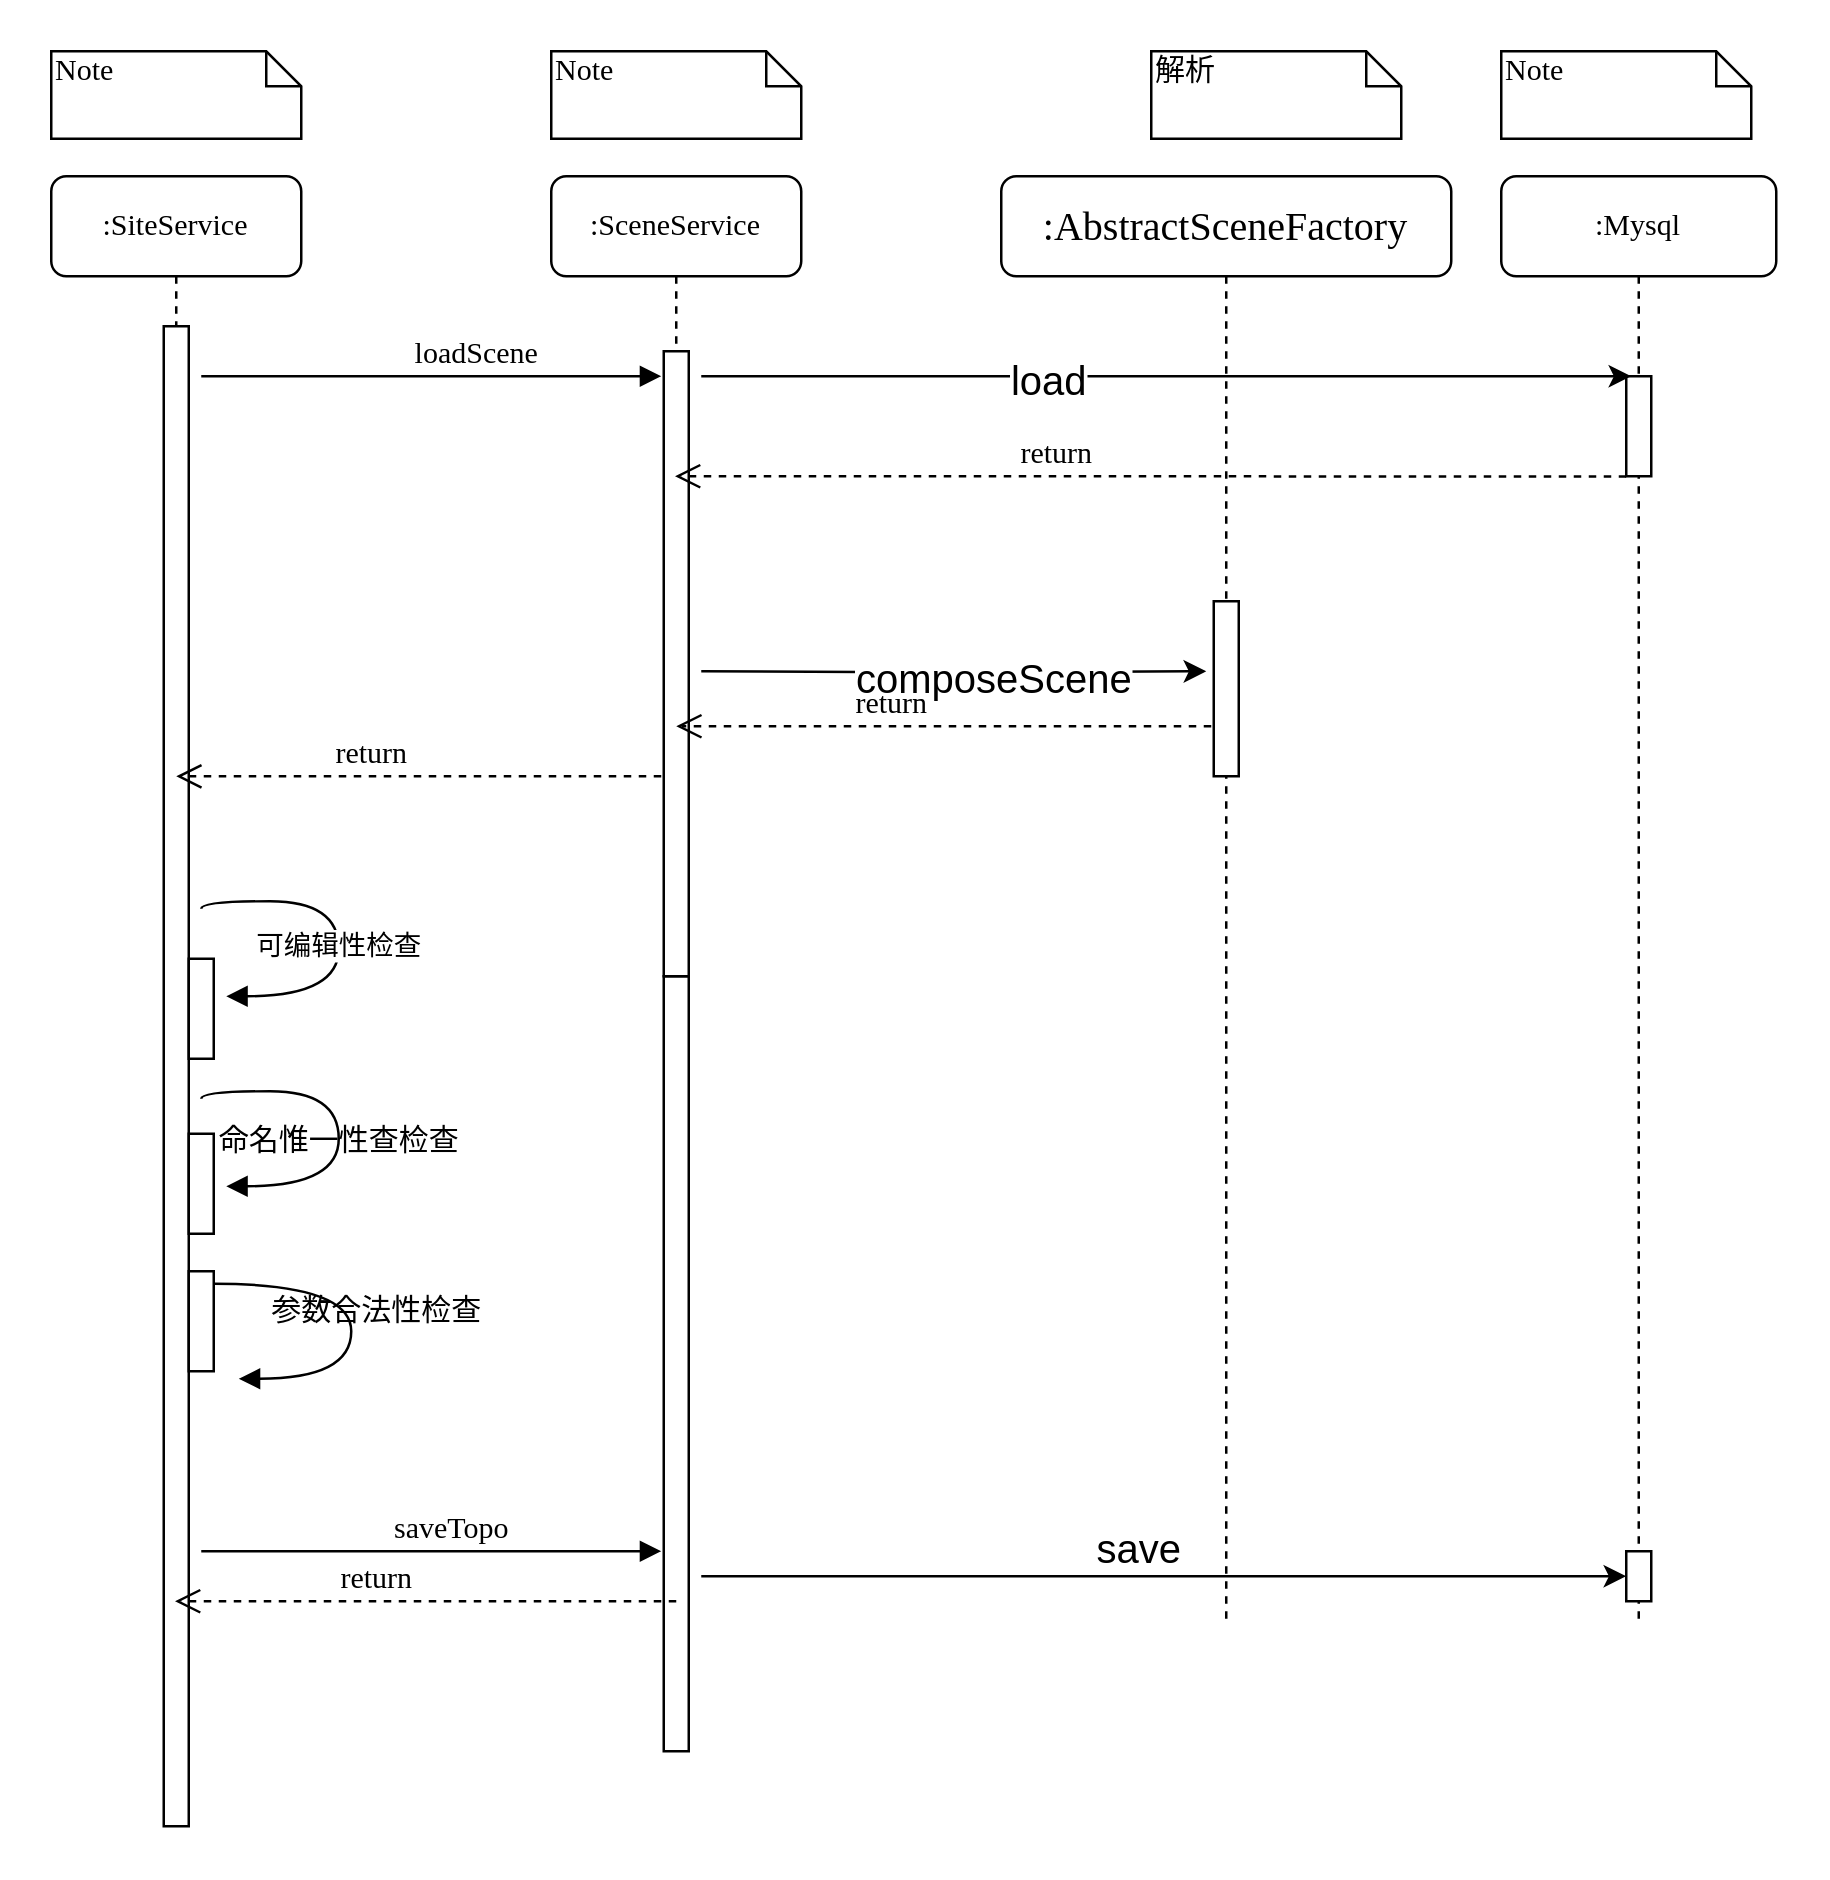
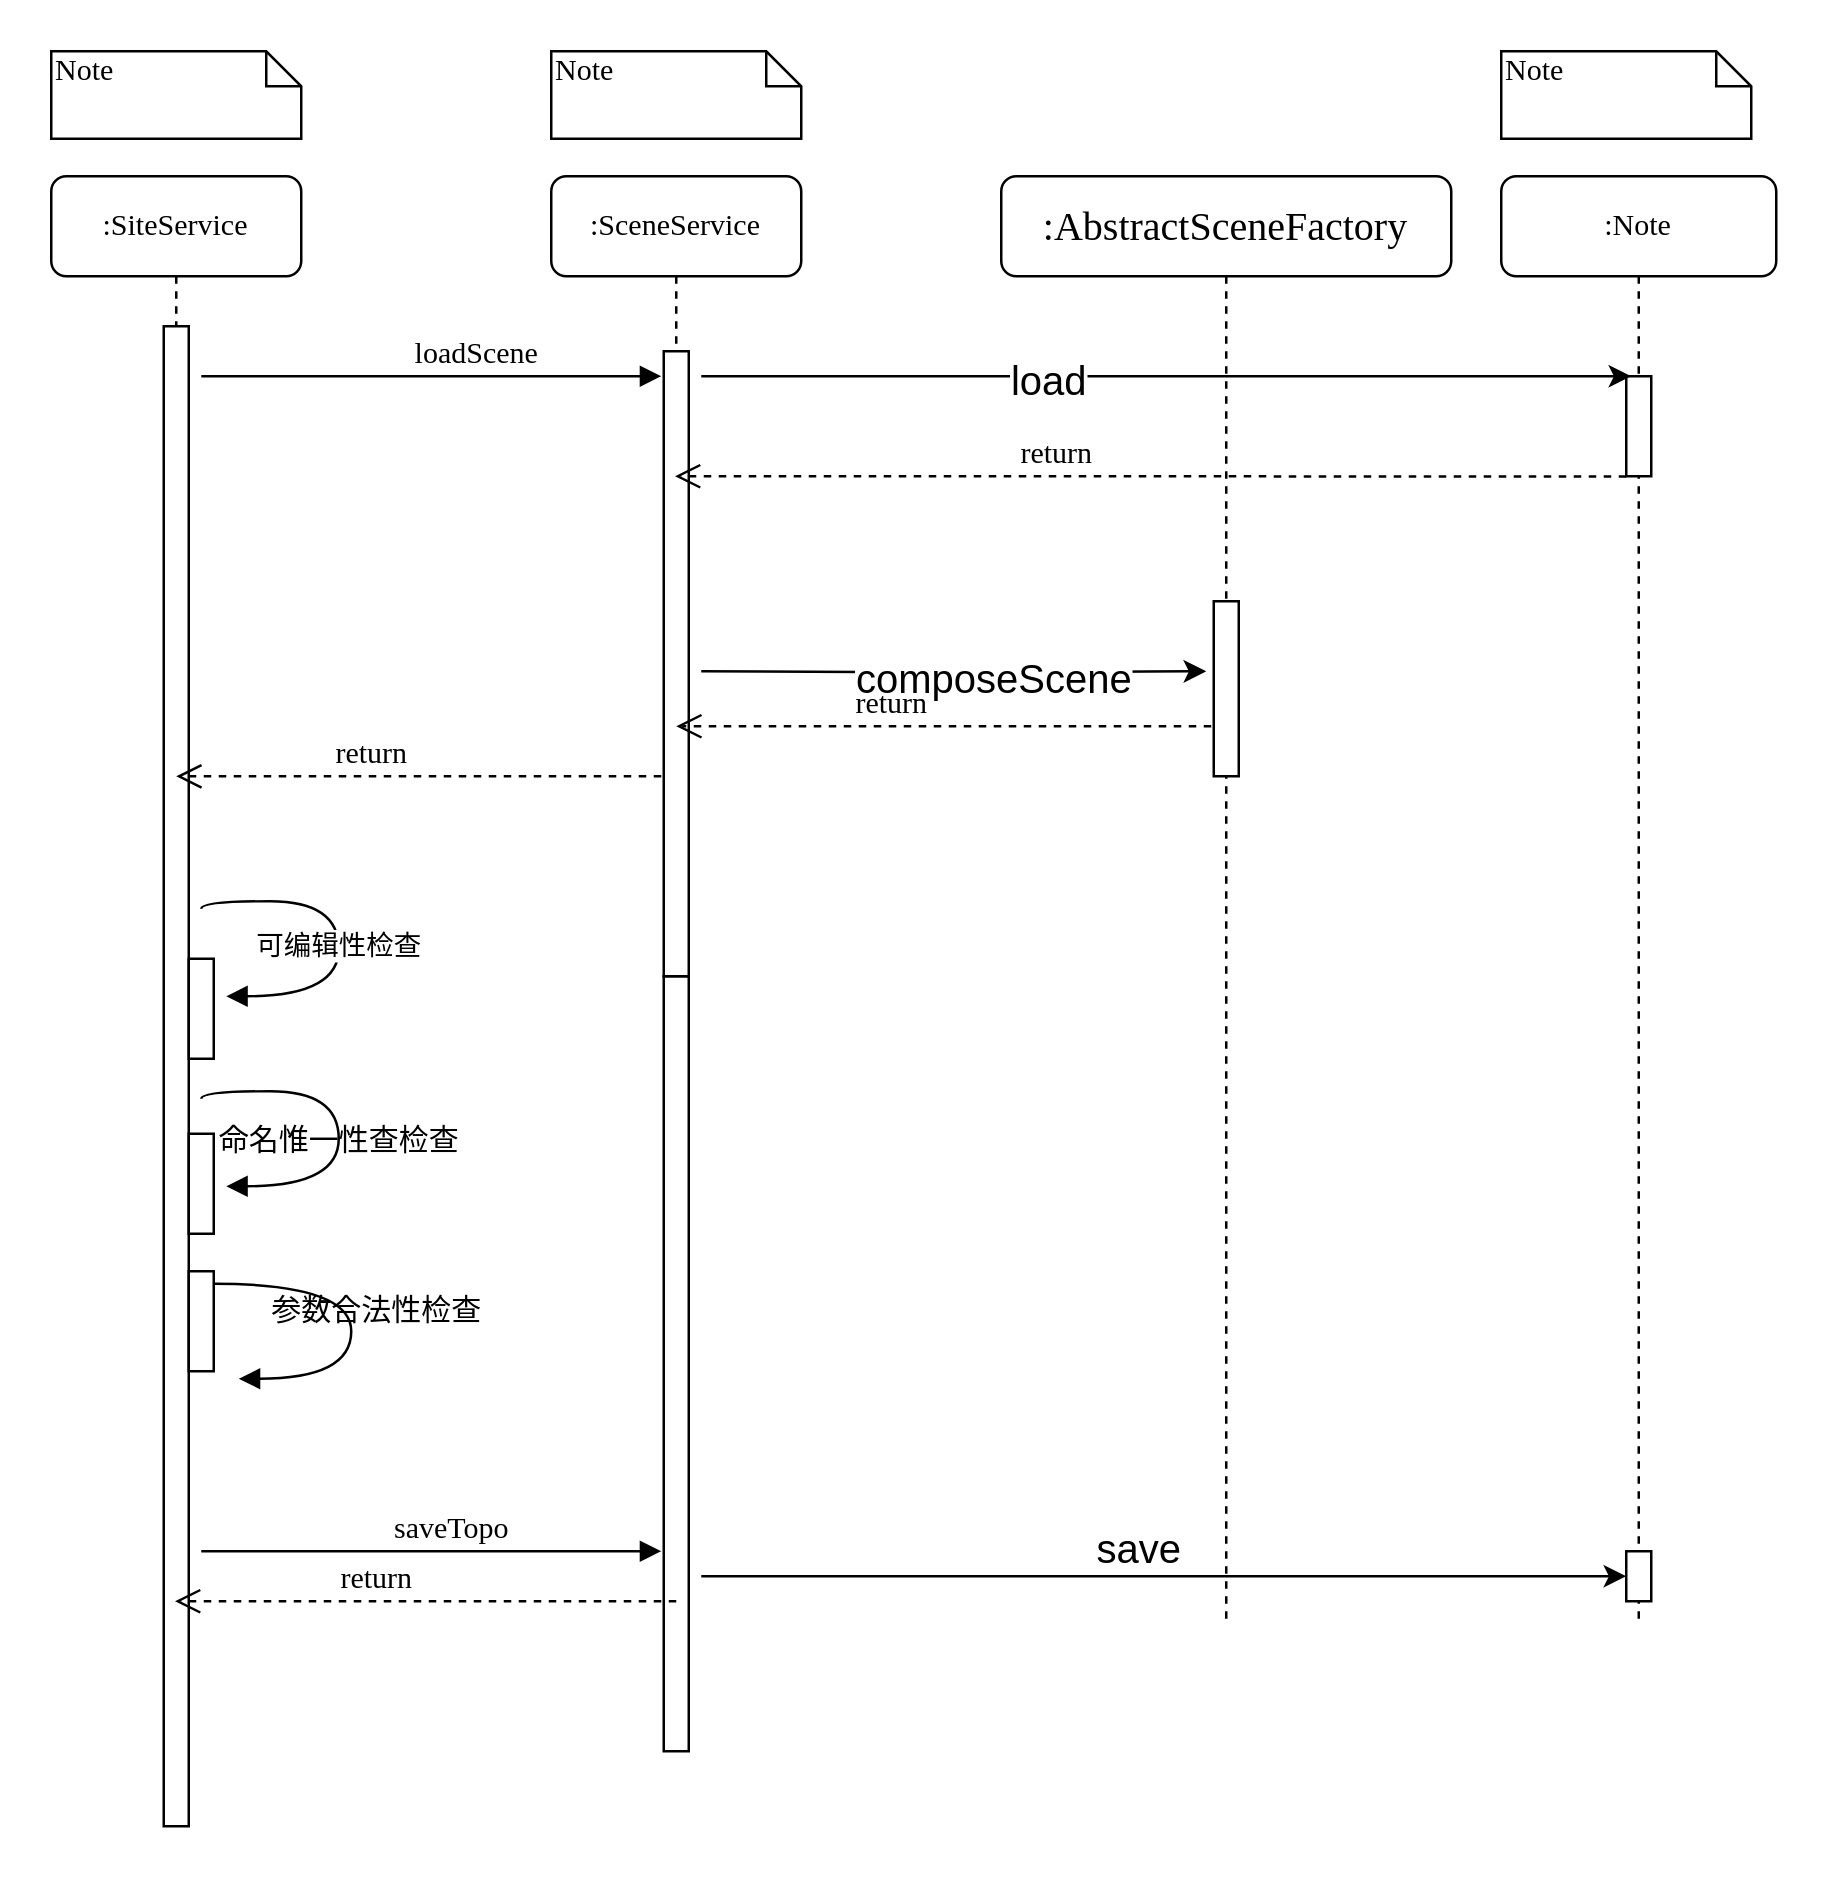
node "解析": removed
node ":Mysql": label ":Mysql" -> ":Note"
